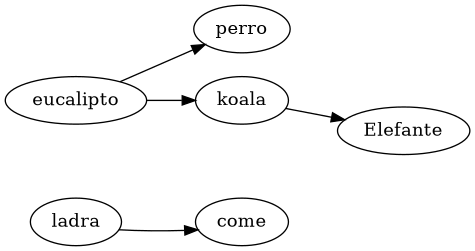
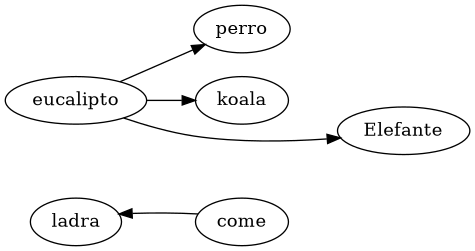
edge "koala" -> "Elefante": now "eucalipto" -> "Elefante"
edge "ladra" -> "come": reversed
